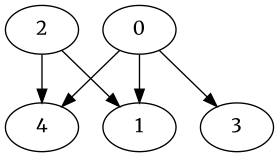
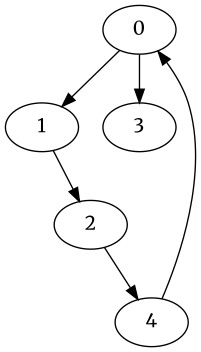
edge "2" -> "1": reversed
edge "0" -> "4": reversed
